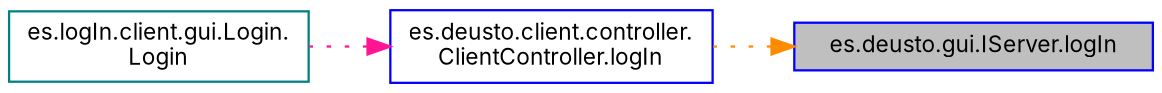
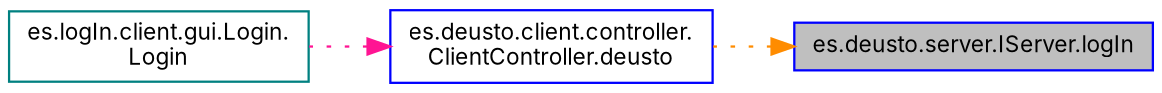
node "es.deusto.client.controller. ClientController.logIn": label "es.deusto.client.controller. ClientController.logIn" -> "es.deusto.client.controller. ClientController.deusto"
node "es.deusto.gui.IServer.logIn": label "es.deusto.gui.IServer.logIn" -> "es.deusto.server.IServer.logIn"
